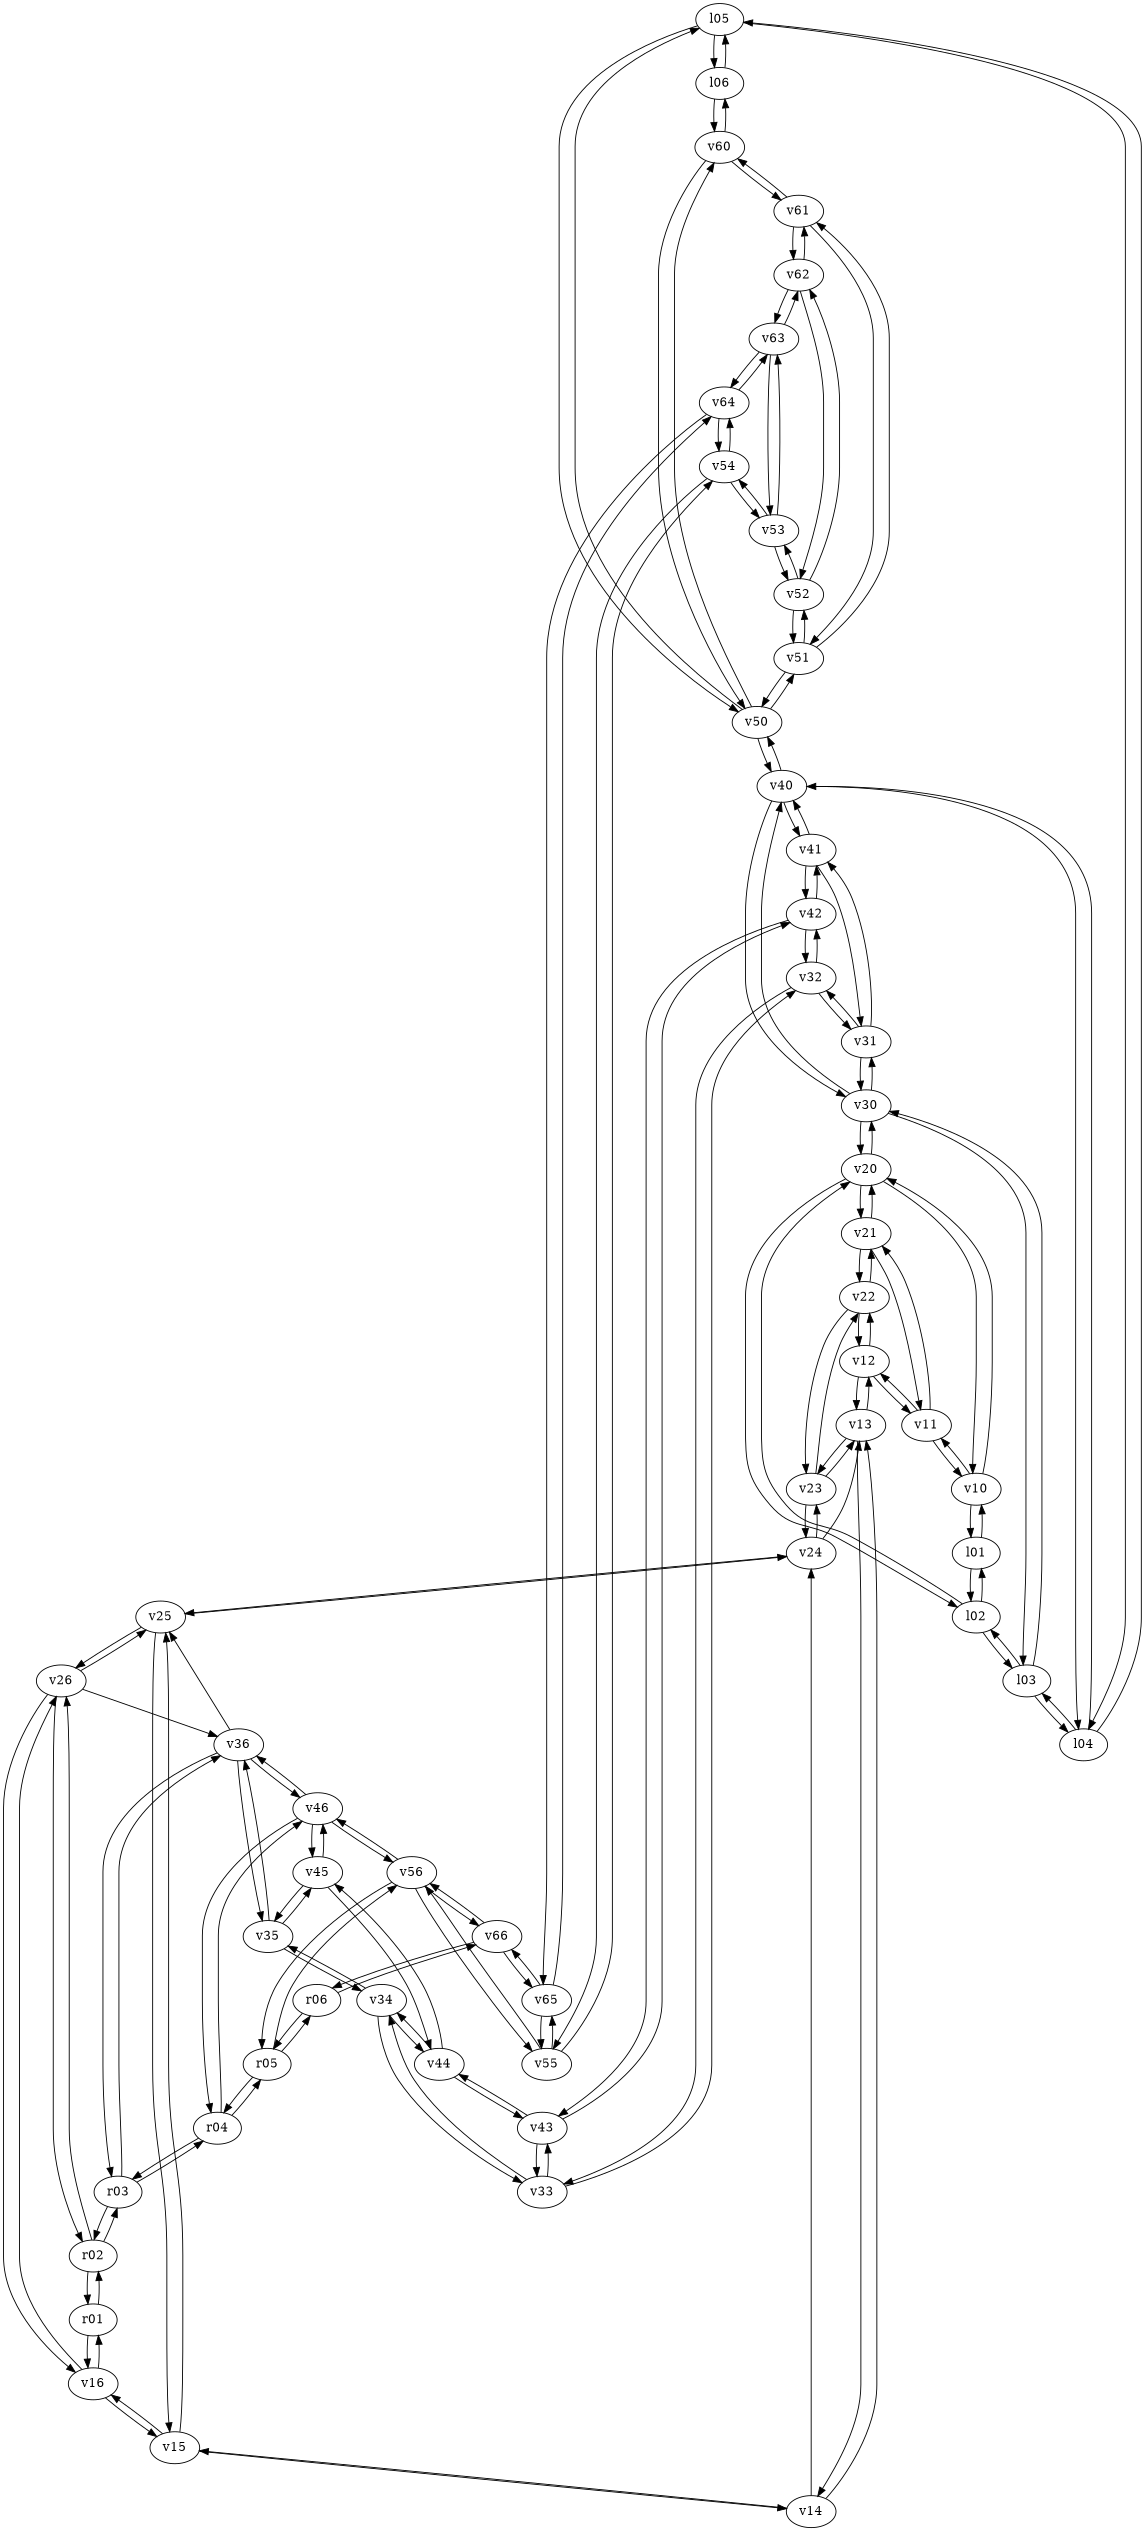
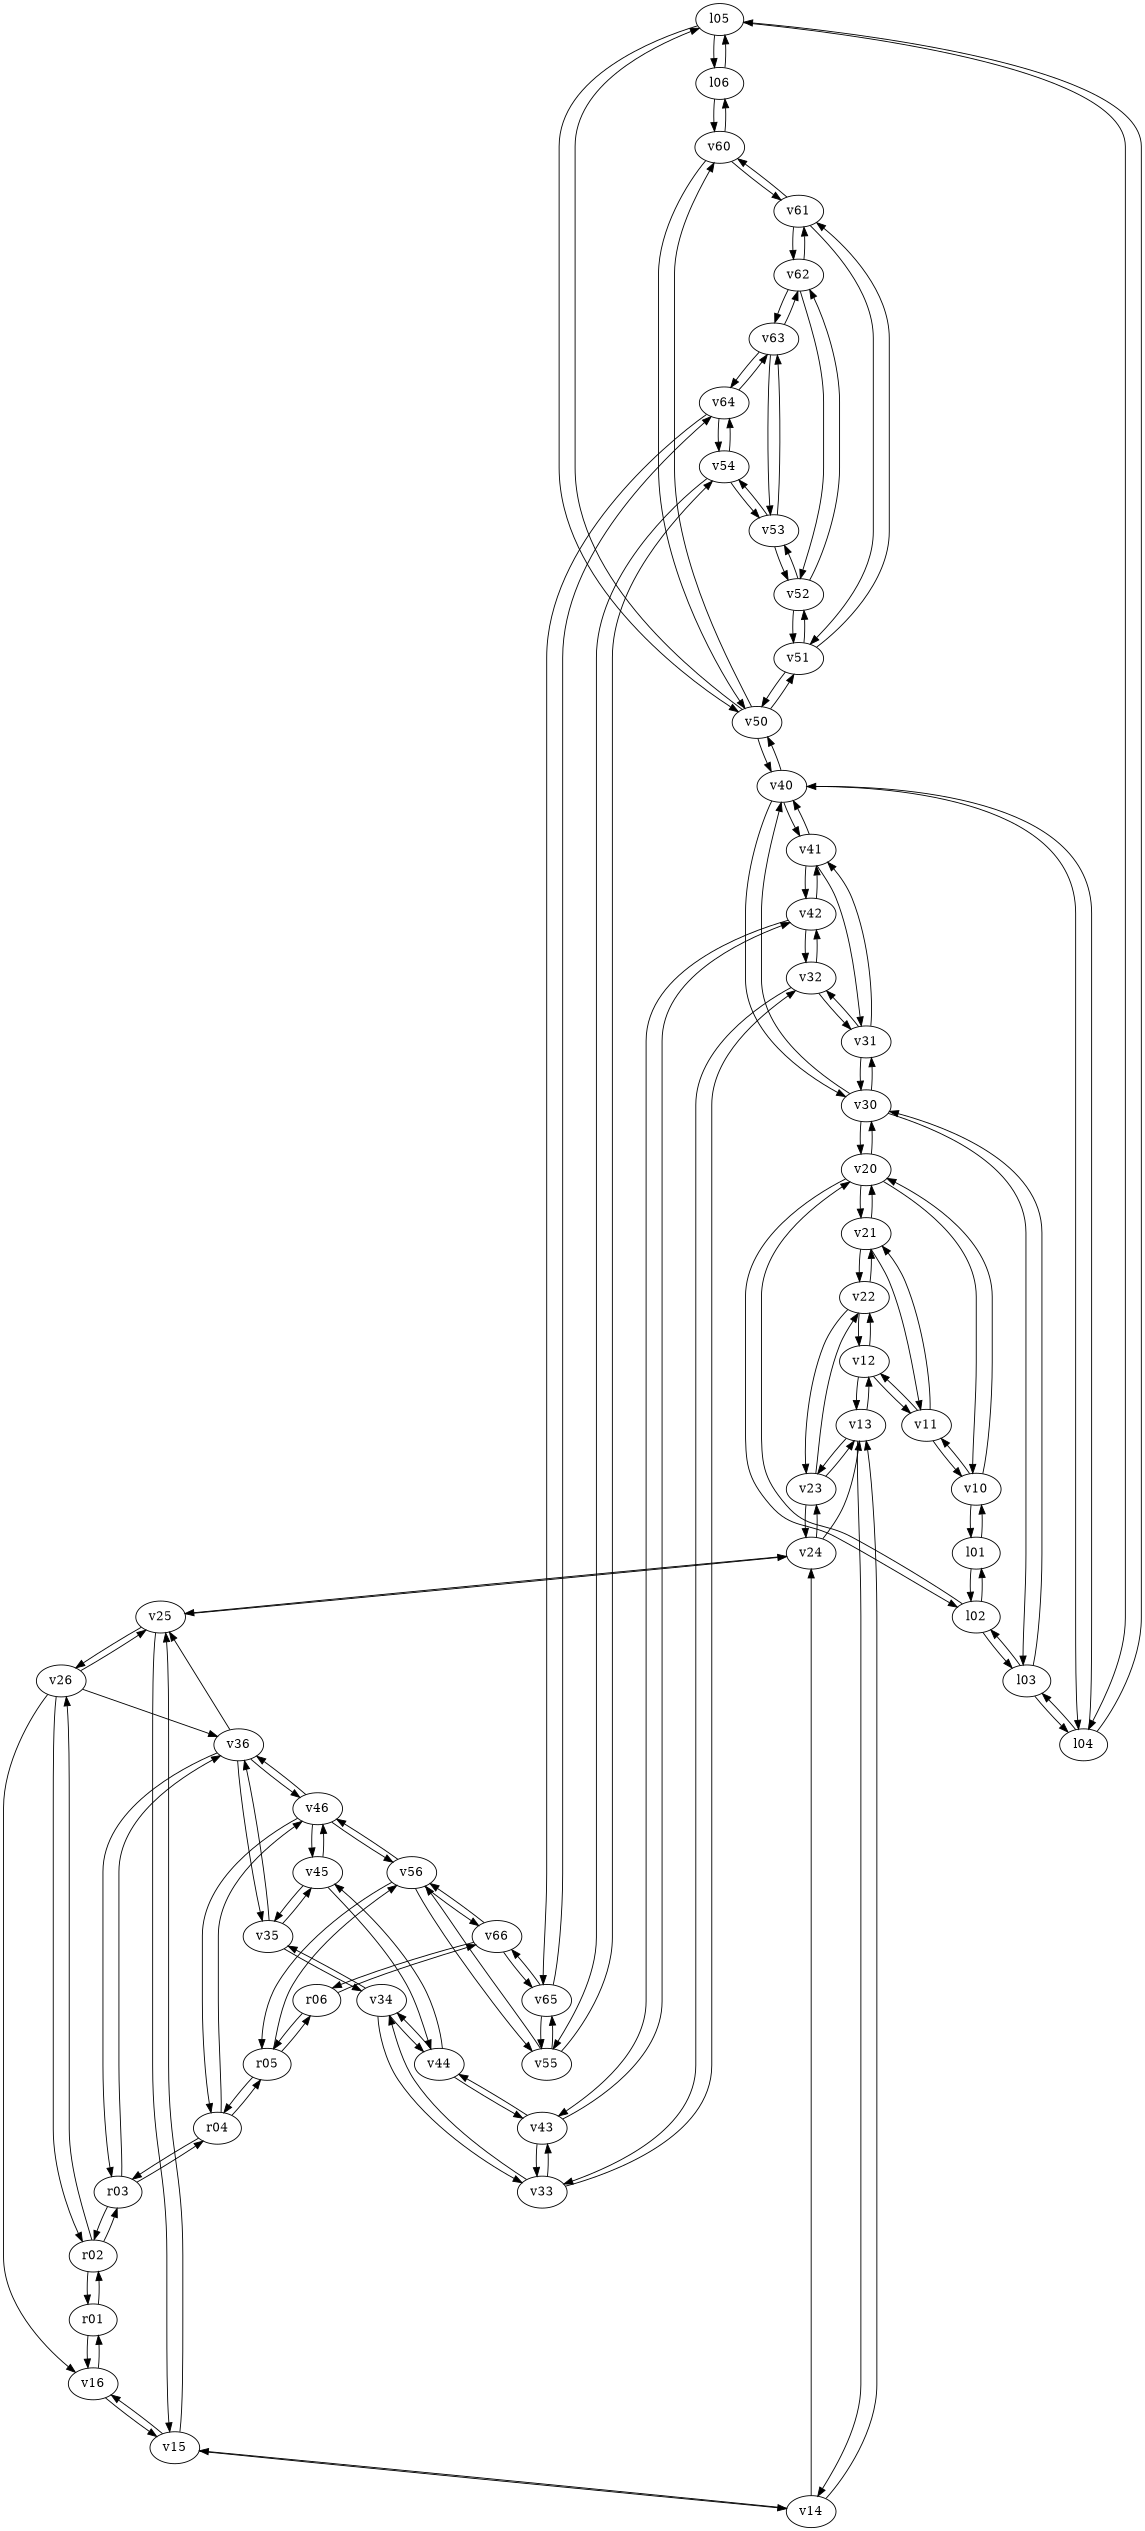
edge "v16" -> "v26": removed
